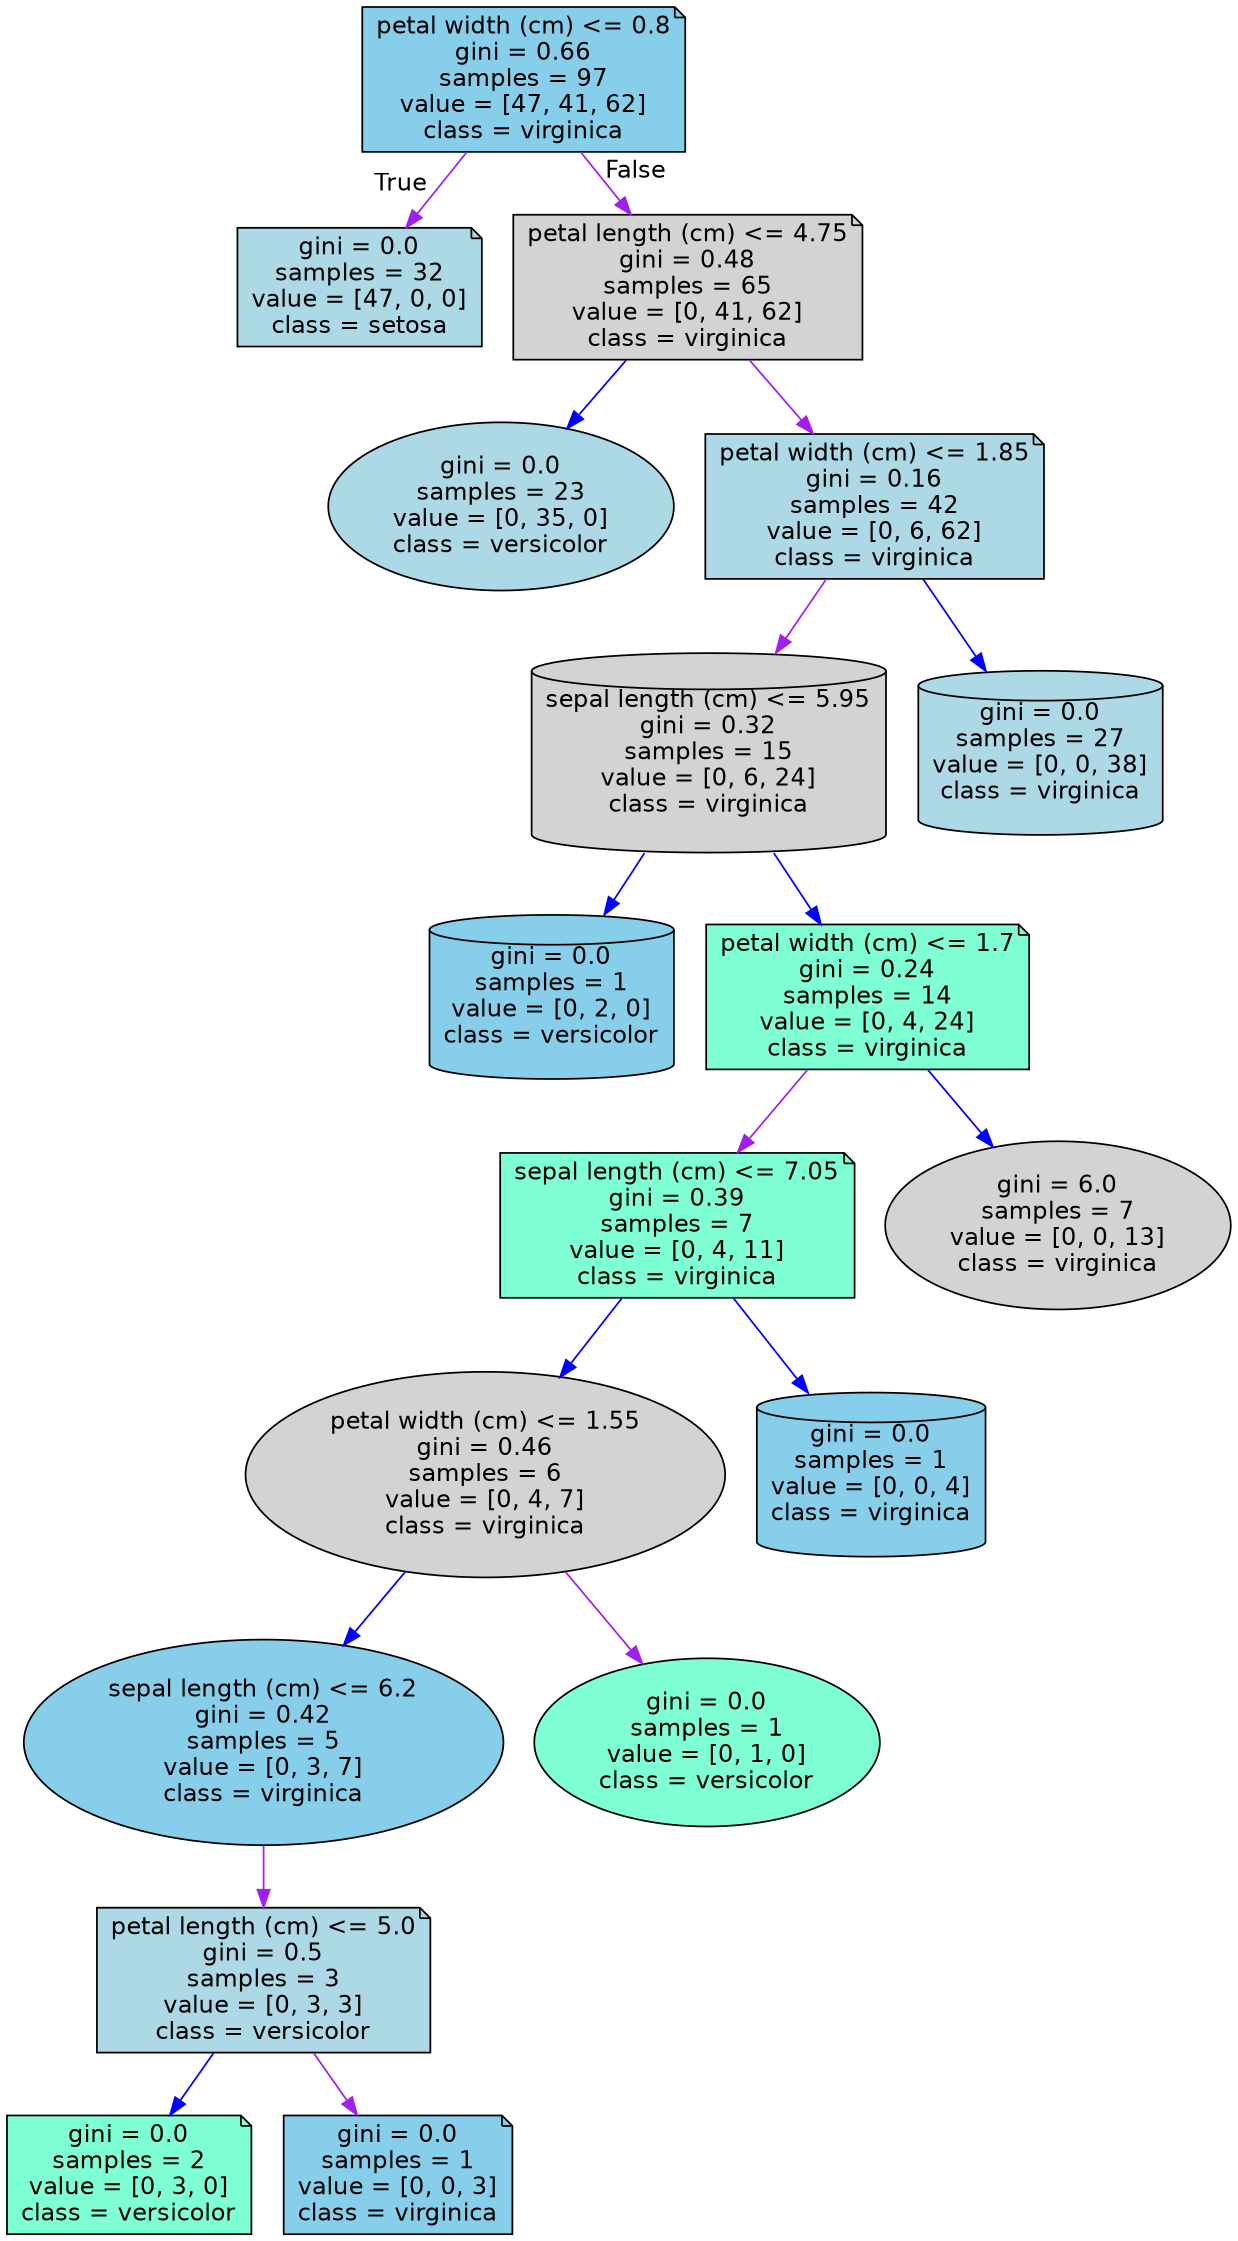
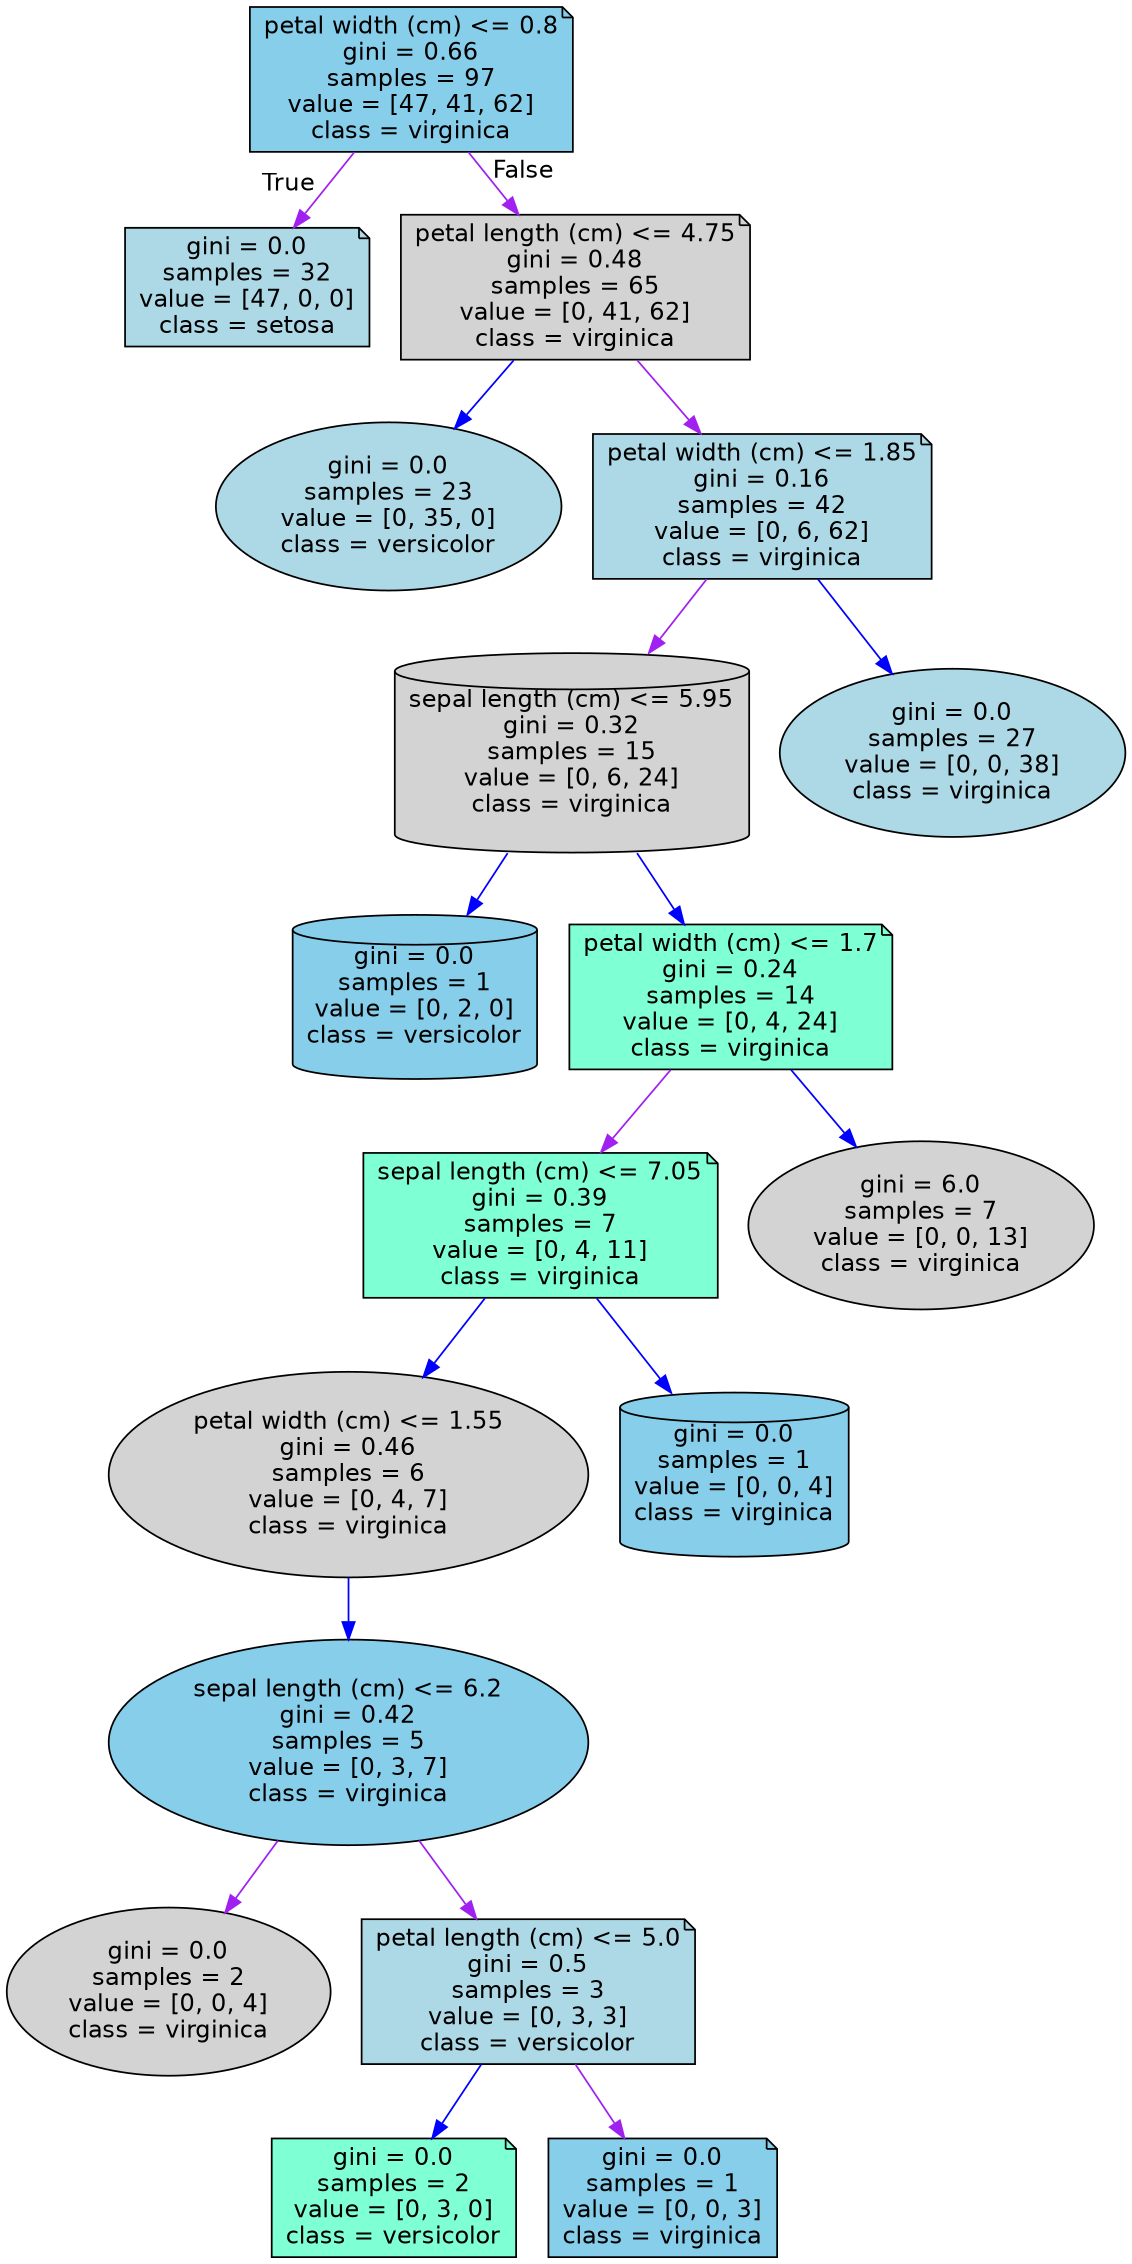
node "gini = 0.0 samples = 27 value = [0, 0, 38] class = virginica": shape cylinder -> ellipse
node "gini = 0.0 samples = 1 value = [0, 1, 0] class = versicolor": removed
node "gini = 0.0 samples = 2 value = [0, 0, 4] class = virginica": added
